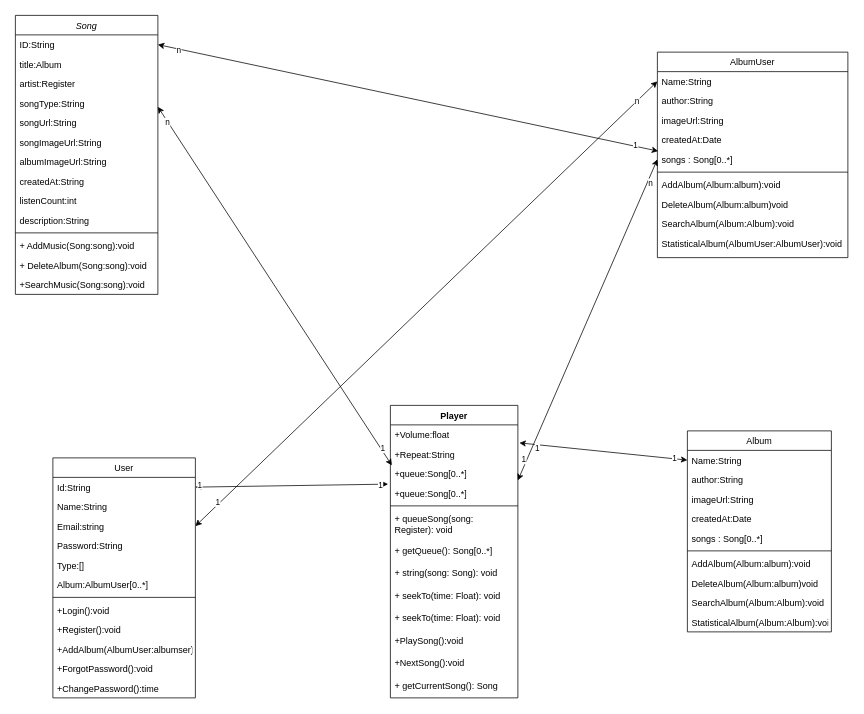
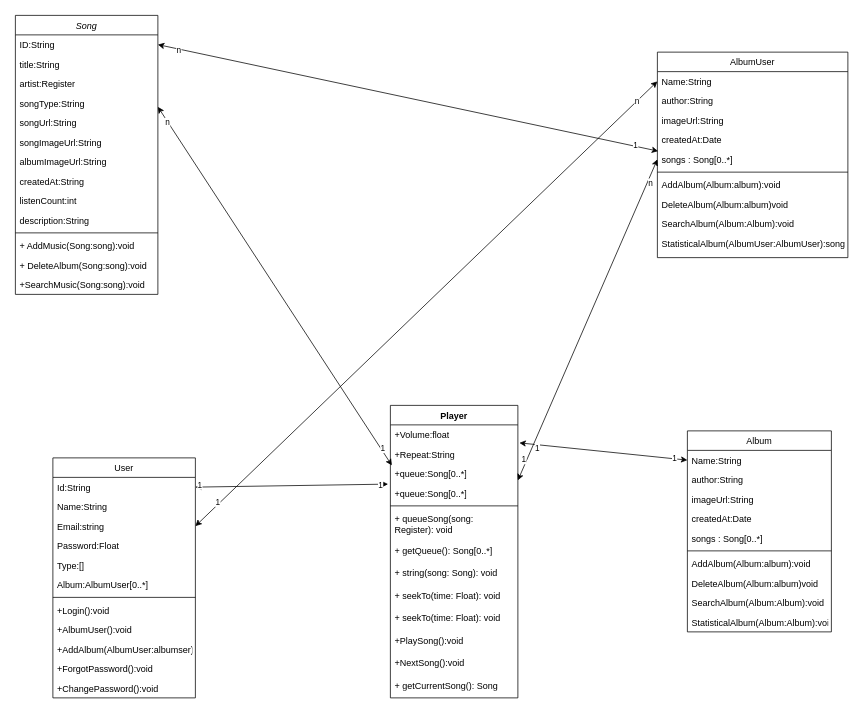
node "title:Album": label "title:Album" -> "title:String"
node "StatisticalAlbum(AlbumUser:AlbumUser):void": label "StatisticalAlbum(AlbumUser:AlbumUser):void" -> "StatisticalAlbum(AlbumUser:AlbumUser):song"
node "Password:String": label "Password:String" -> "Password:Float"
node "+Register():void": label "+Register():void" -> "+AlbumUser():void"
node "+ChangePassword():time": label "+ChangePassword():time" -> "+ChangePassword():void"
